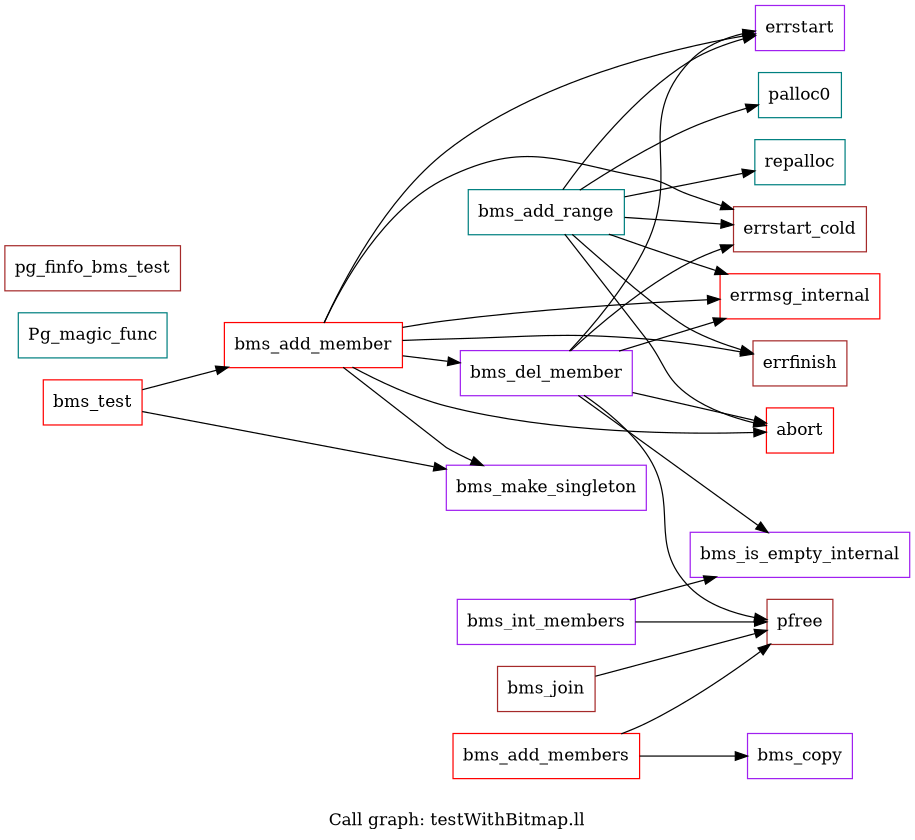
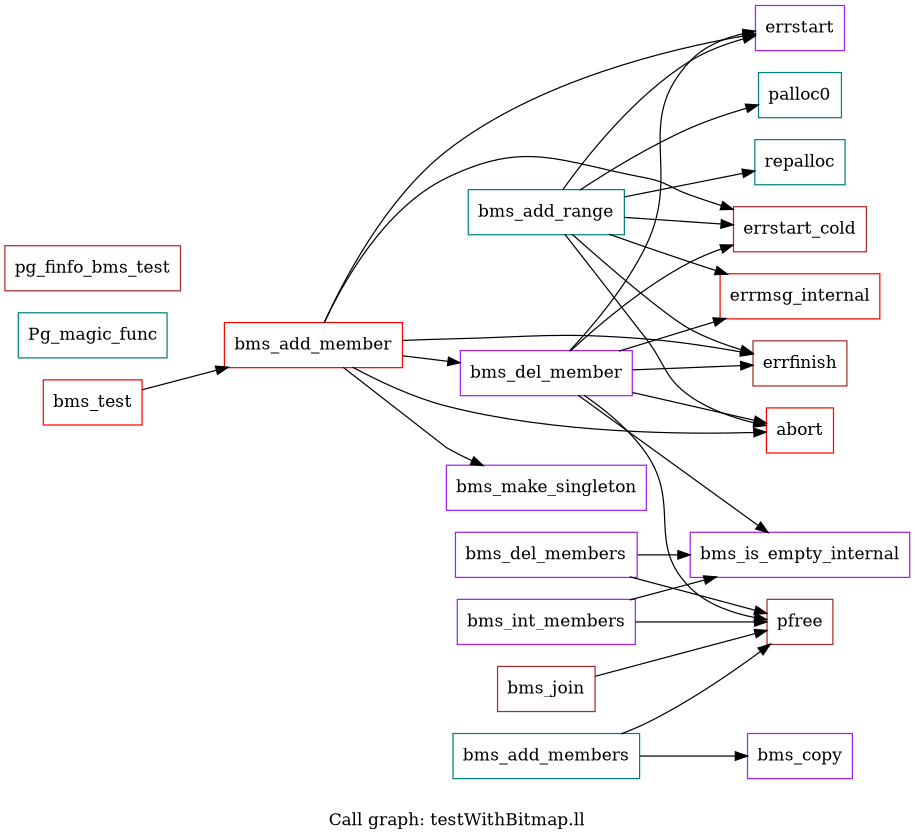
edge "bms_add_member" -> "errmsg_internal": removed
edge "bms_del_member" -> "errfinish": added
edge "bms_test" -> "bms_make_singleton": removed
node "bms_del_members": added
node "bms_add_members": color red -> teal
